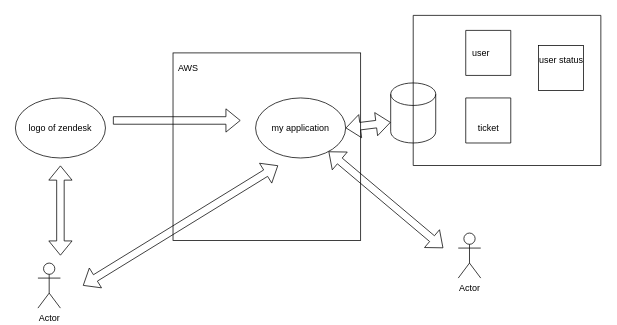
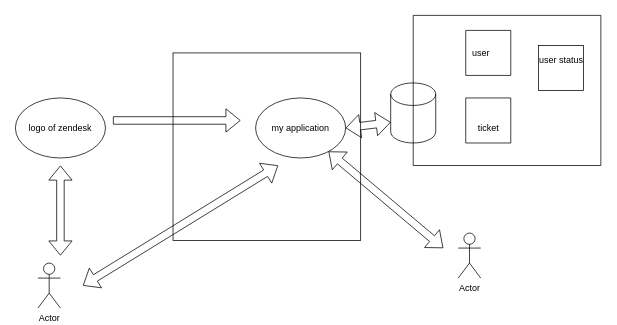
node "AWS": removed
